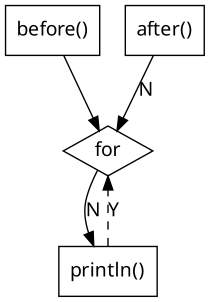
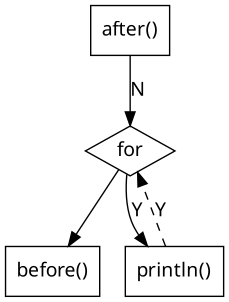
edge "before()" -> "for": reversed
edge "for" -> "println()": label "N" -> "Y"
